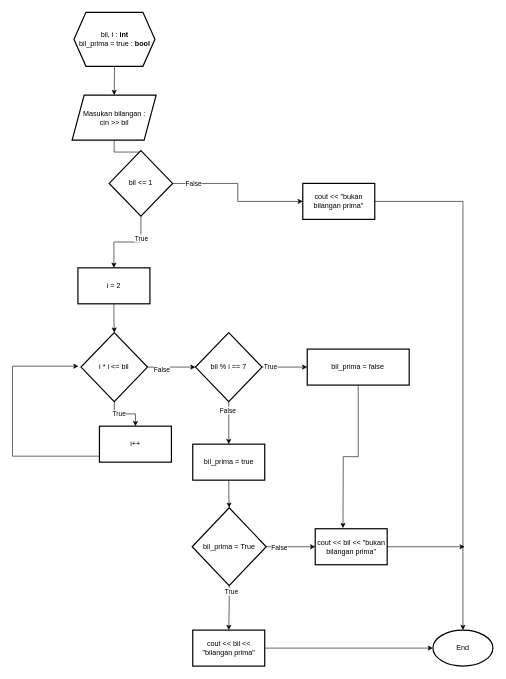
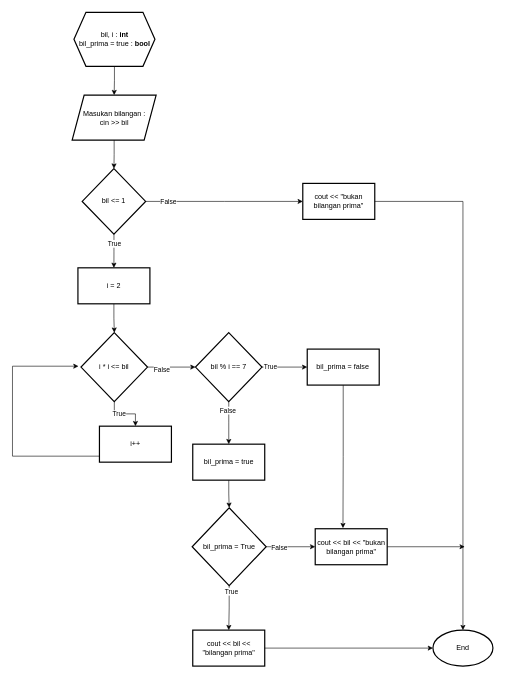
node "bil <= 1": moved (141, 183) -> (114, 201)
node "bil_prima = false": size 102x36 -> 72x36
